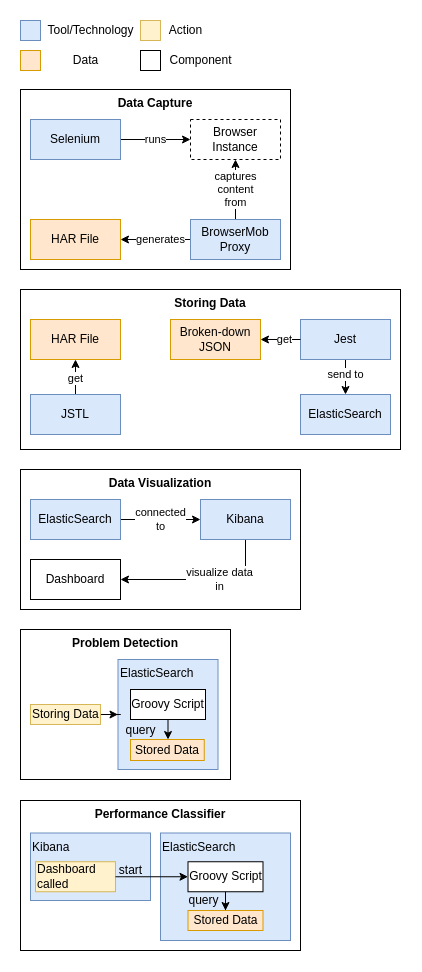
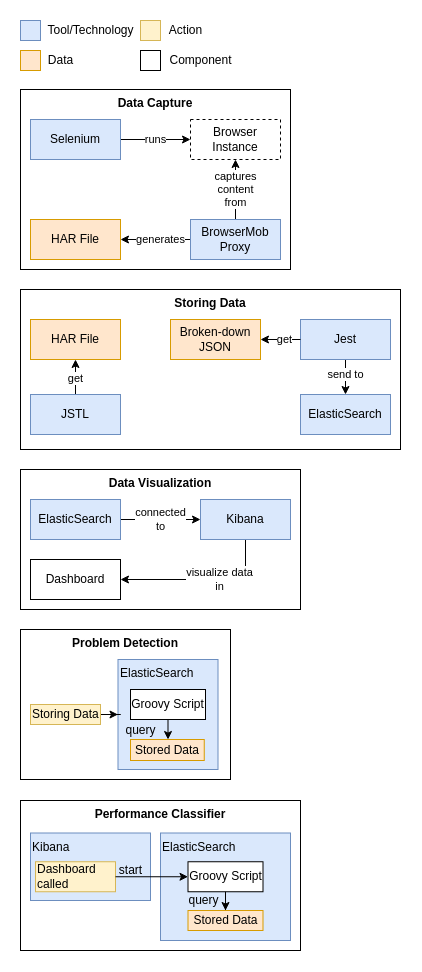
node "Data": moved (86, 61) -> (61, 61)
